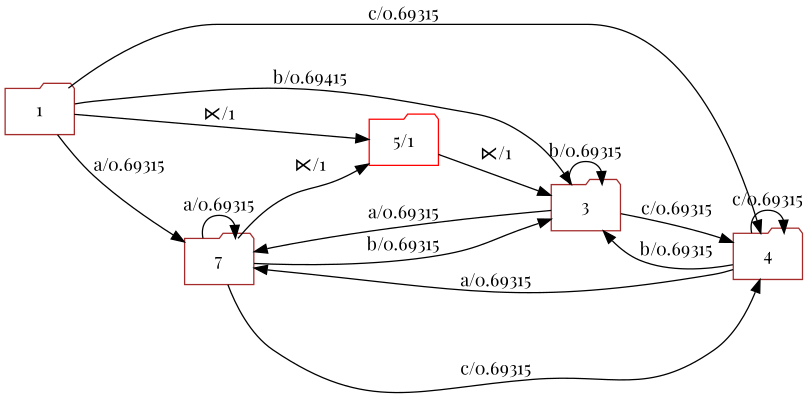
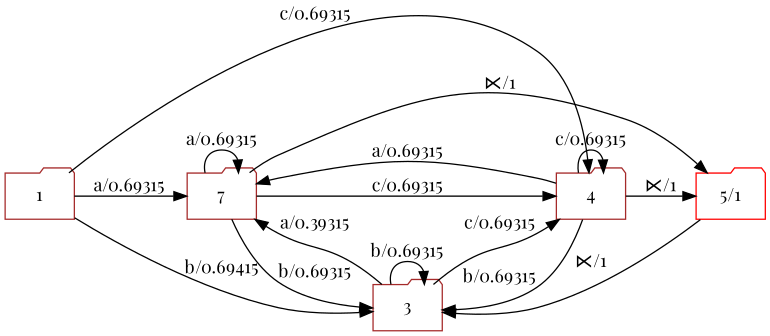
edge "1" -> "5/1": now "4" -> "5/1"
edge "3" -> "7": label "a/0.69315" -> "a/0.39315"
